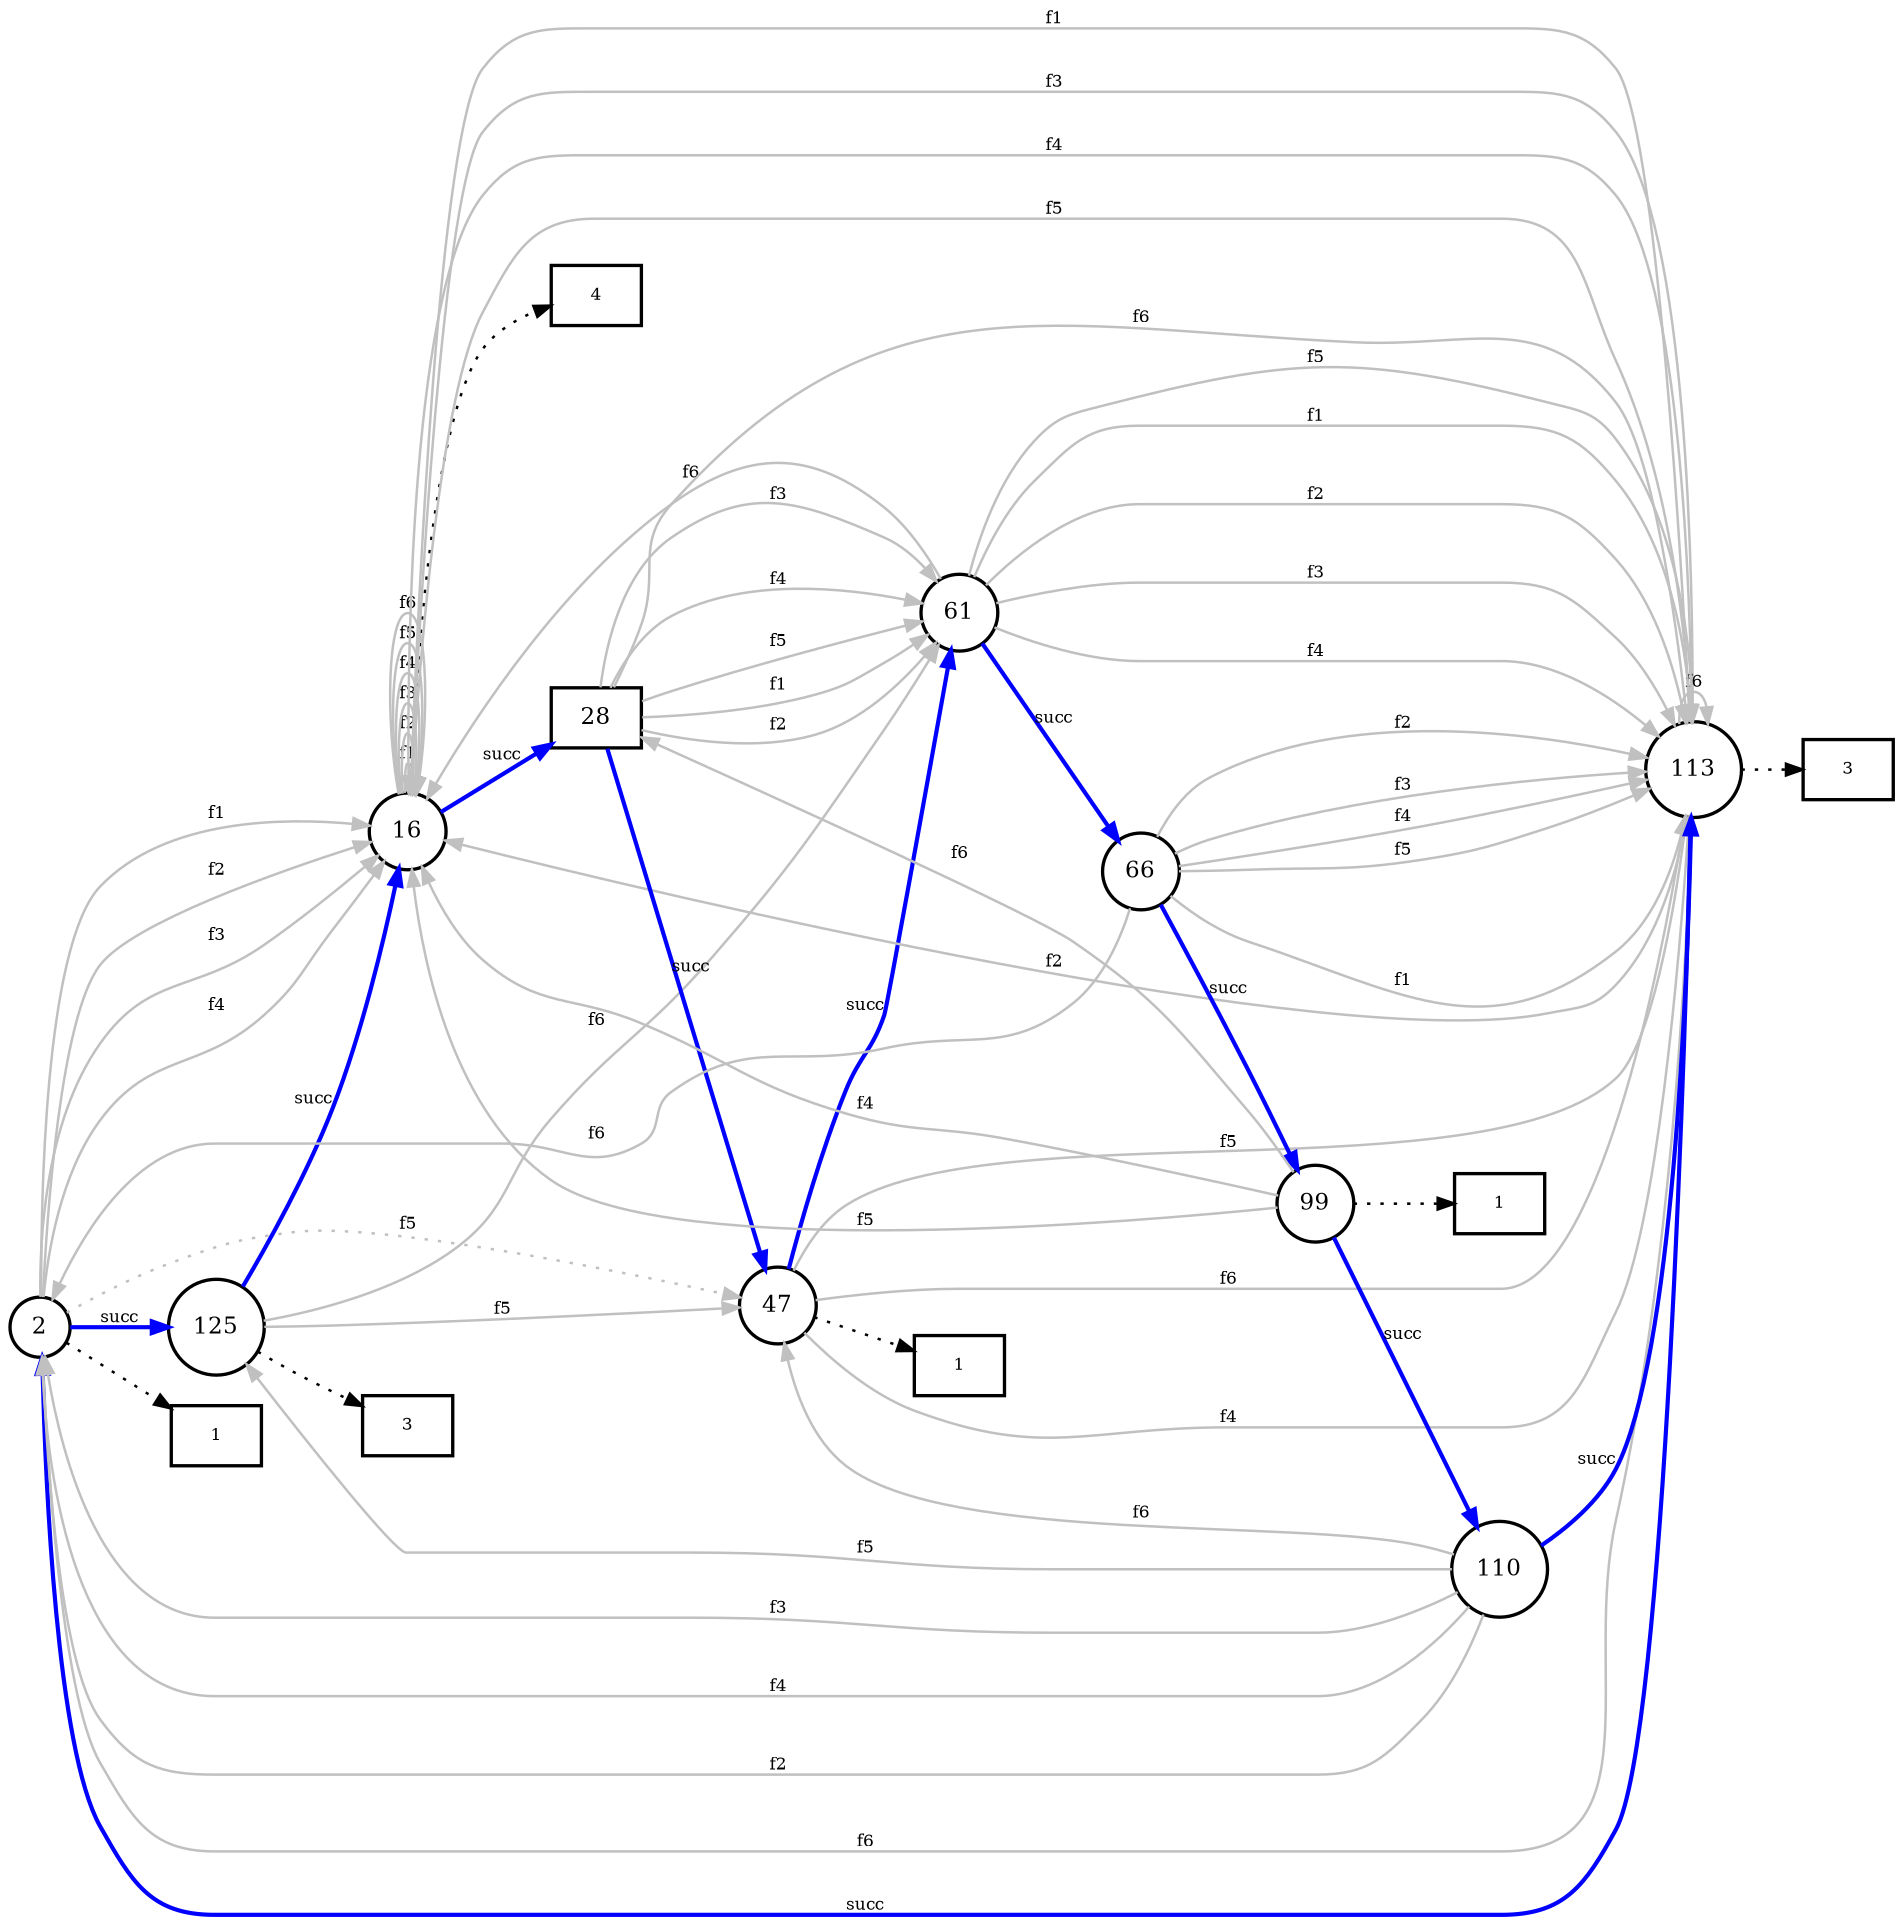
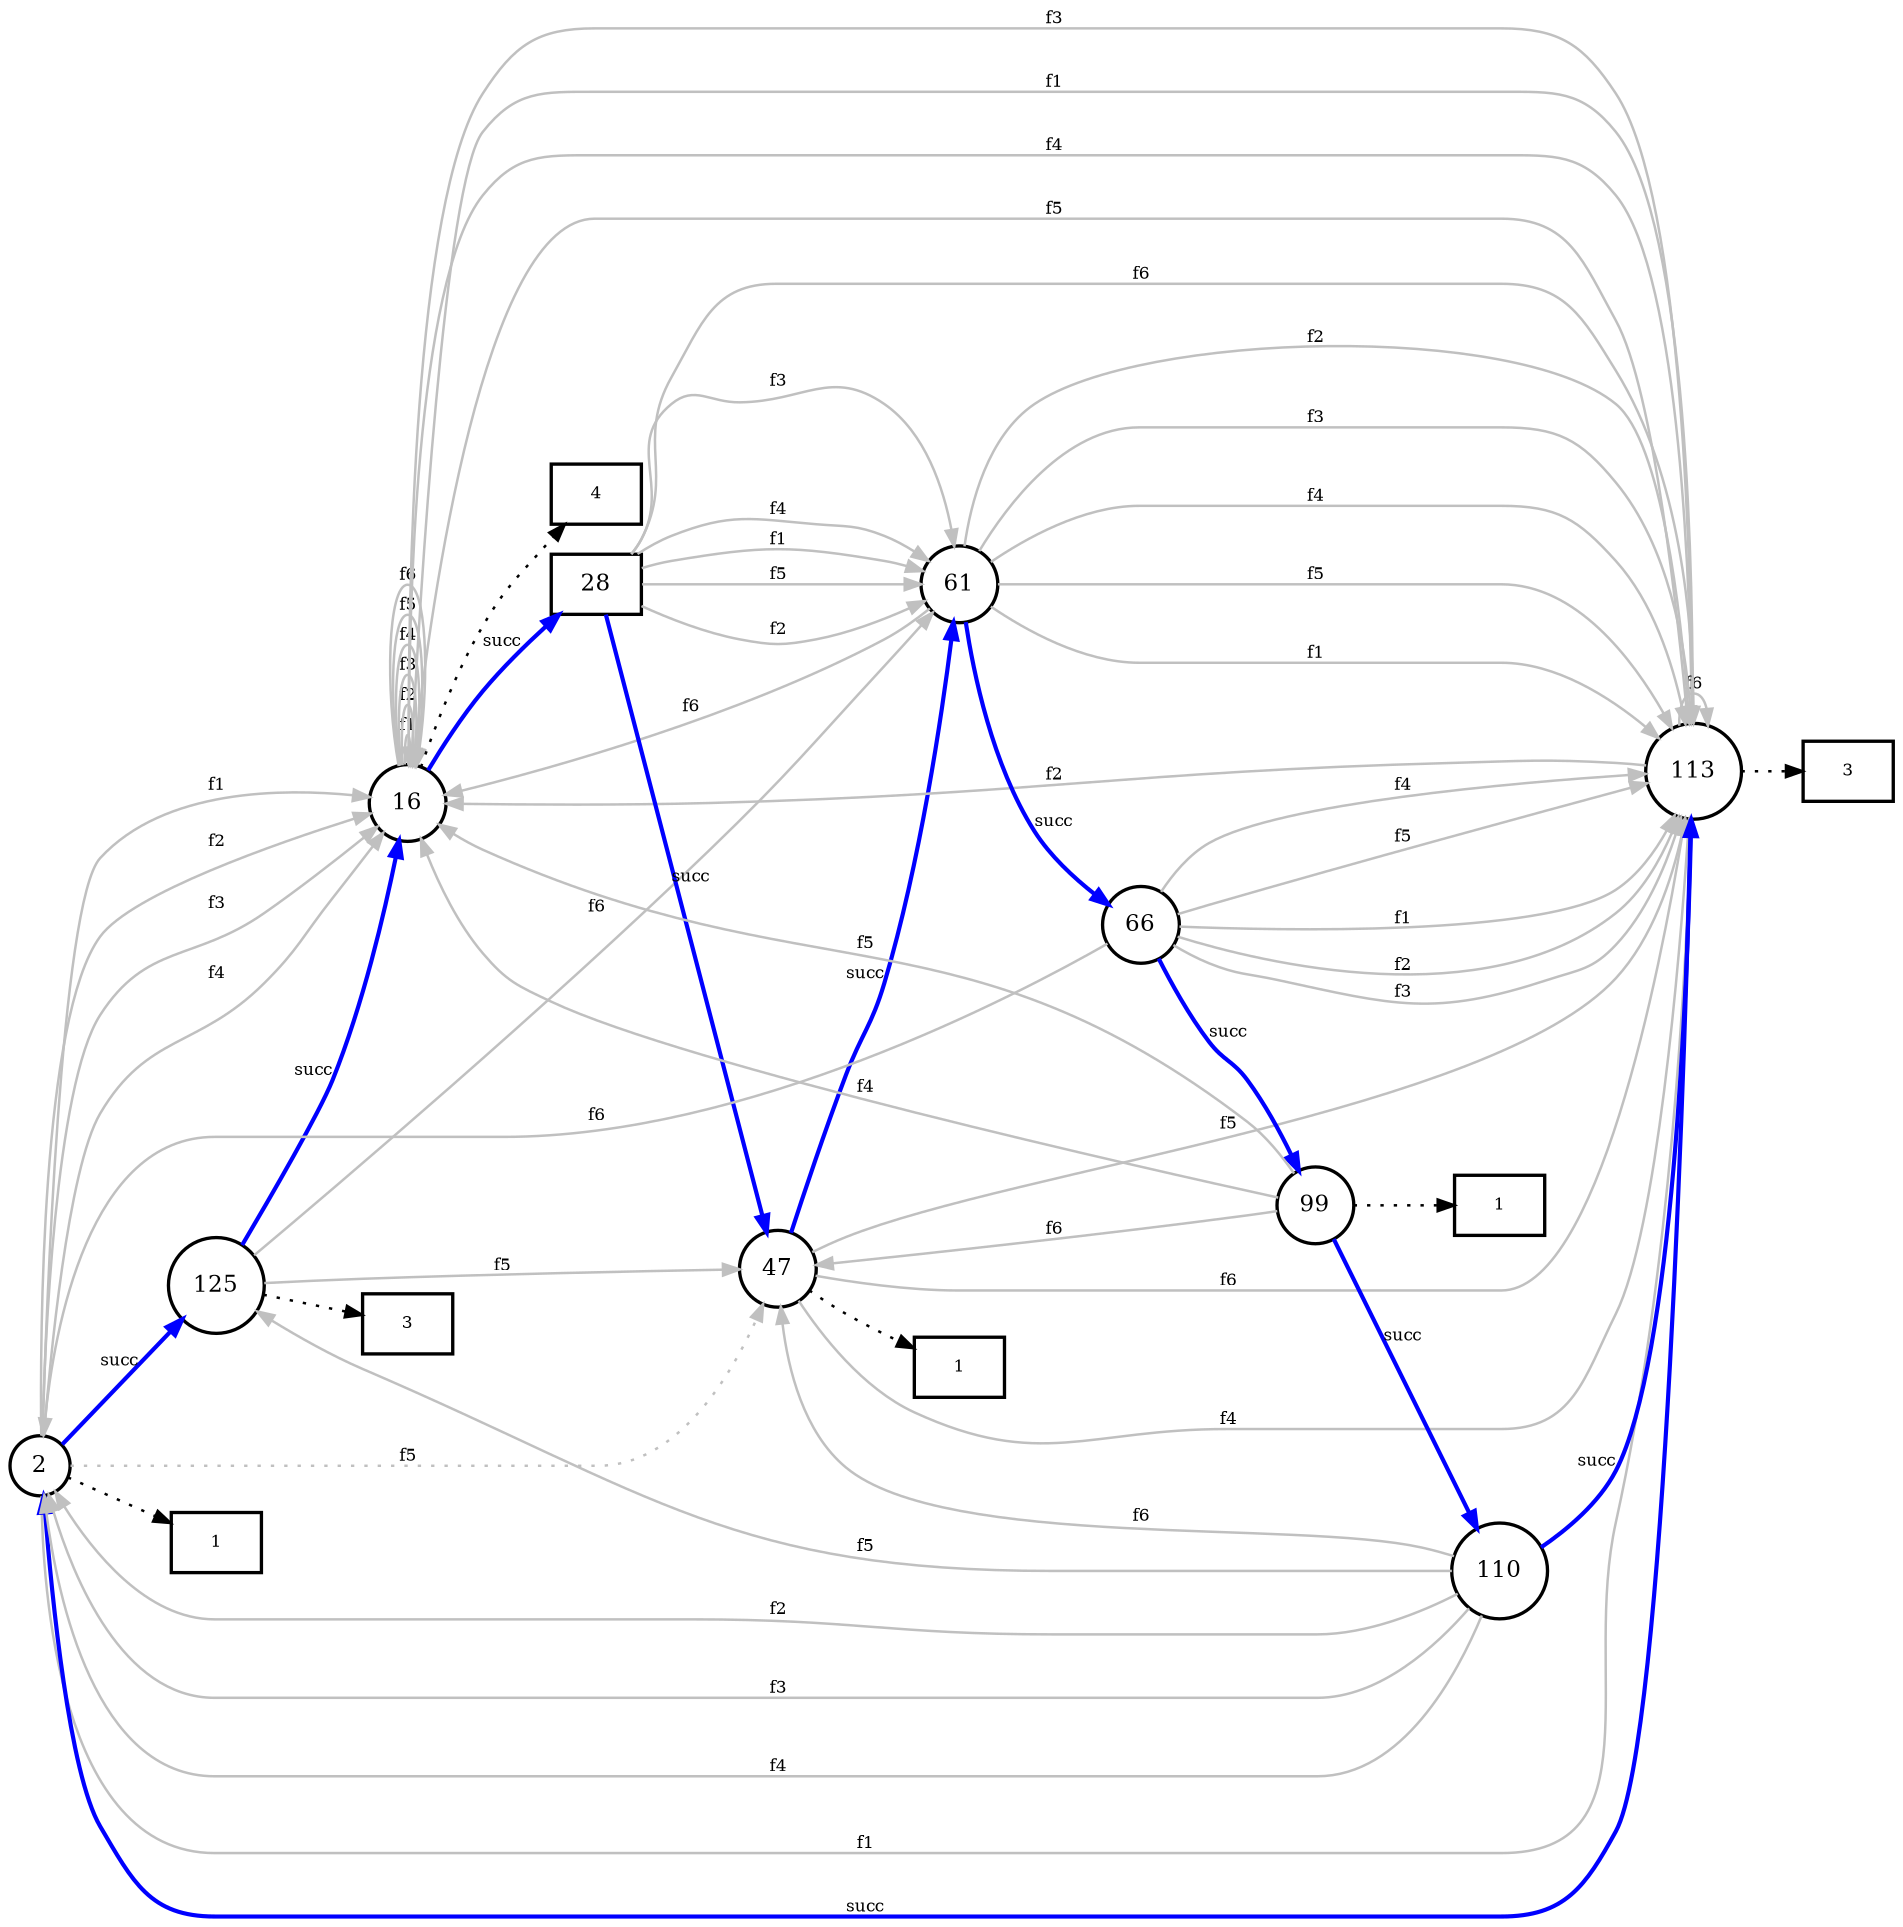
edge "99" -> "28": now "99" -> "47"
edge "2" -> "113": label "f6" -> "f1"
